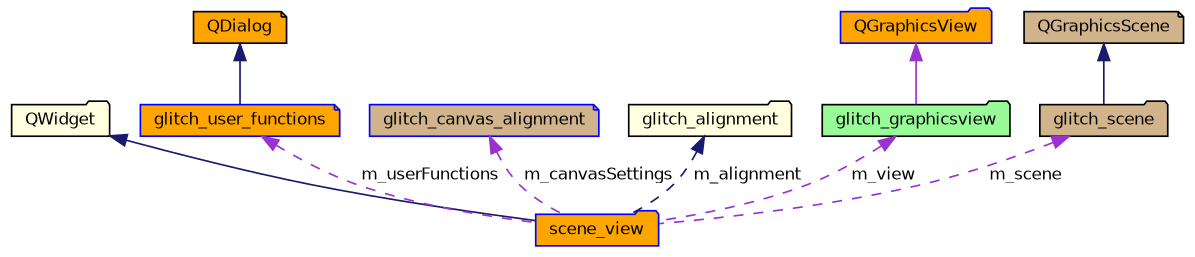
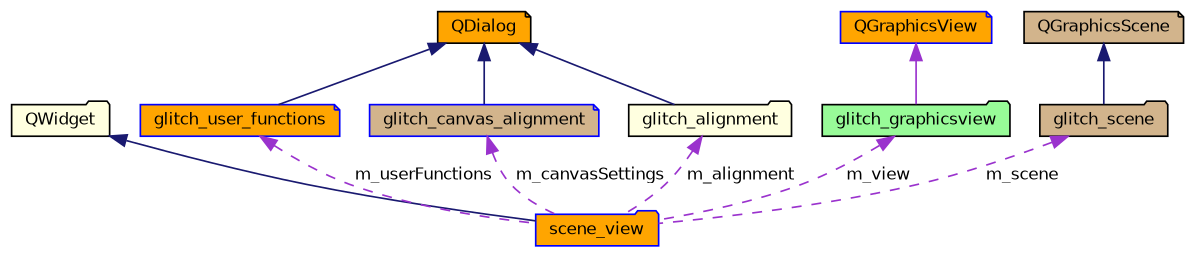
node "QGraphicsView": shape folder -> note
edge "glitch_alignment" -> "QDialog": added
edge "glitch_canvas_alignment" -> "QDialog": added
edge "scene_view" -> "glitch_alignment": color midnightblue -> darkorchid3
